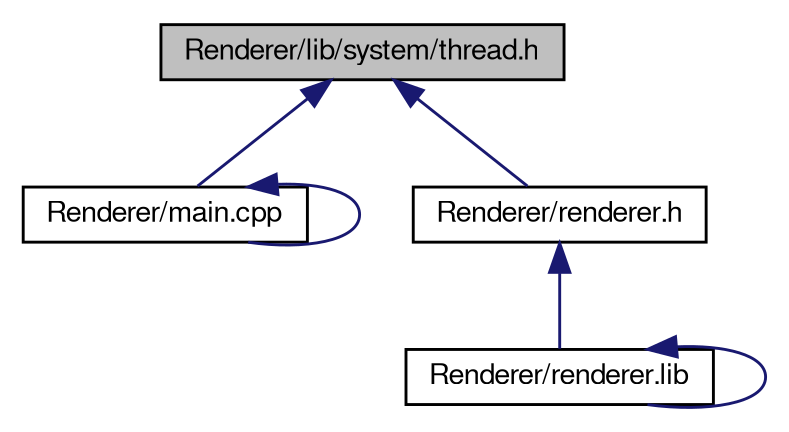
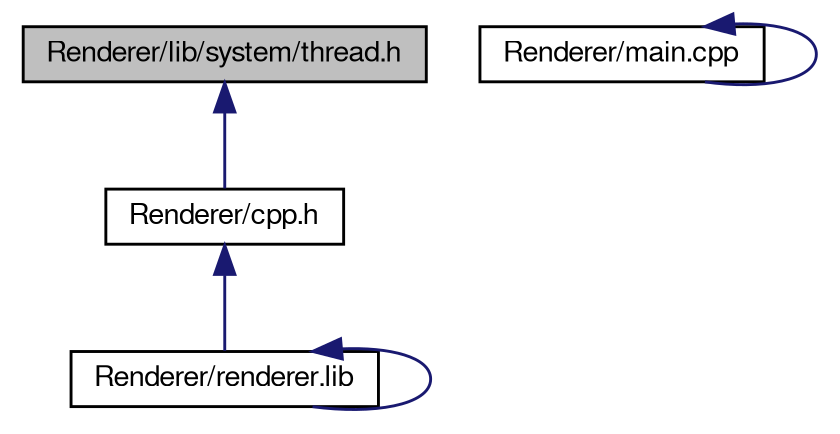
edge "Renderer/main.cpp" -> "Renderer/lib/system/thread.h": removed
node "Renderer/renderer.h": label "Renderer/renderer.h" -> "Renderer/cpp.h"
